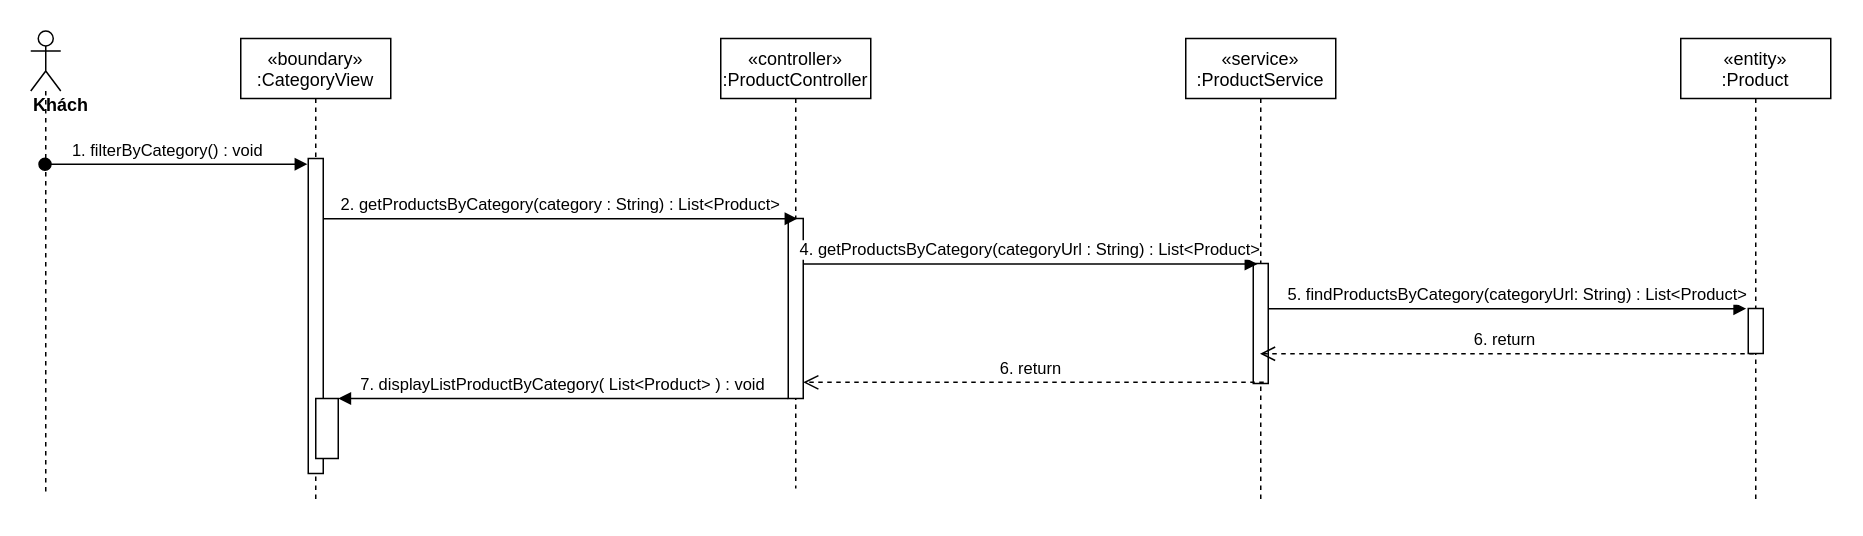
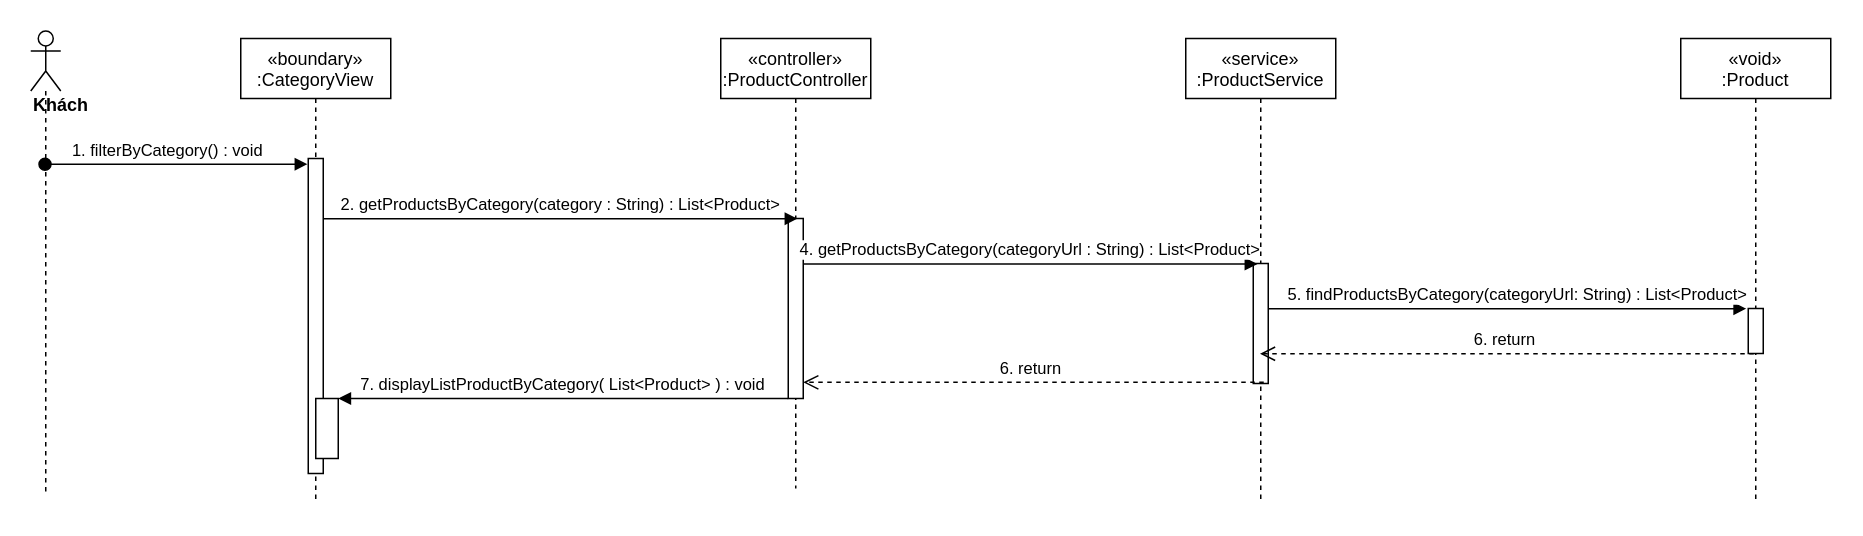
node "«entity» :Product": label "«entity» :Product" -> "«void» :Product"
